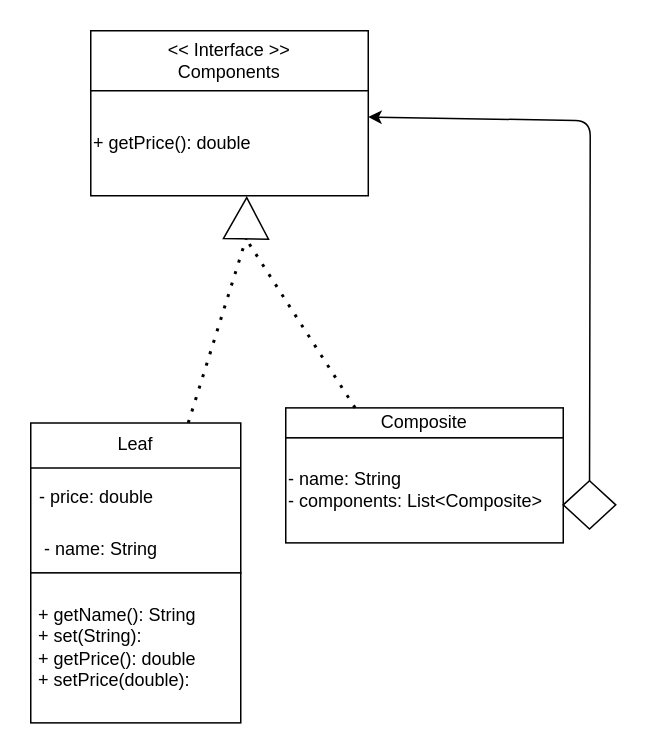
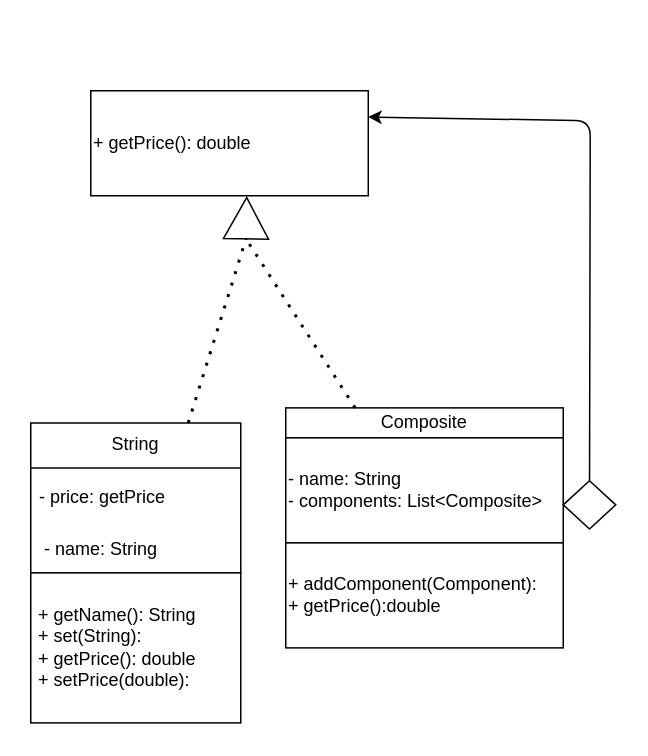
node "<< Interface >> Components": removed
node "Leaf": label "Leaf" -> "String"
node "- price: double": label "- price: double" -> "- price: getPrice"
node "+ addComponent(Component): + getPrice():double": added
